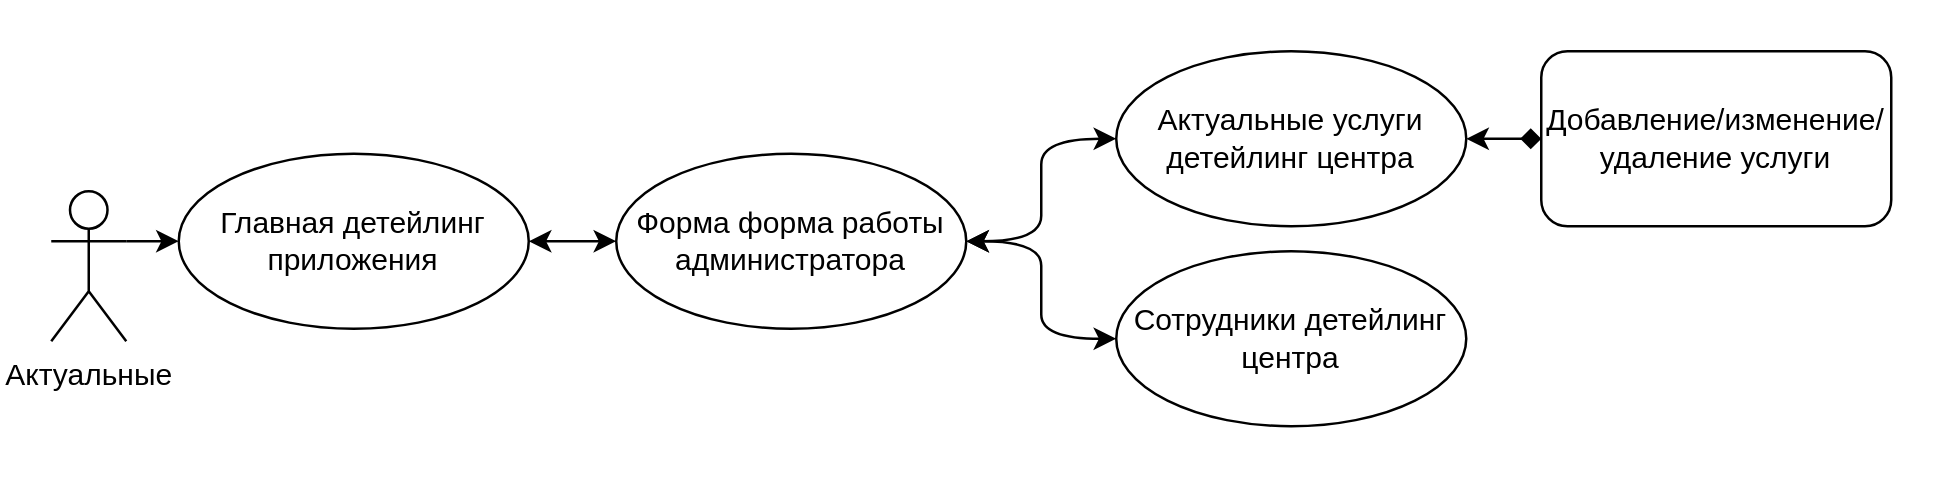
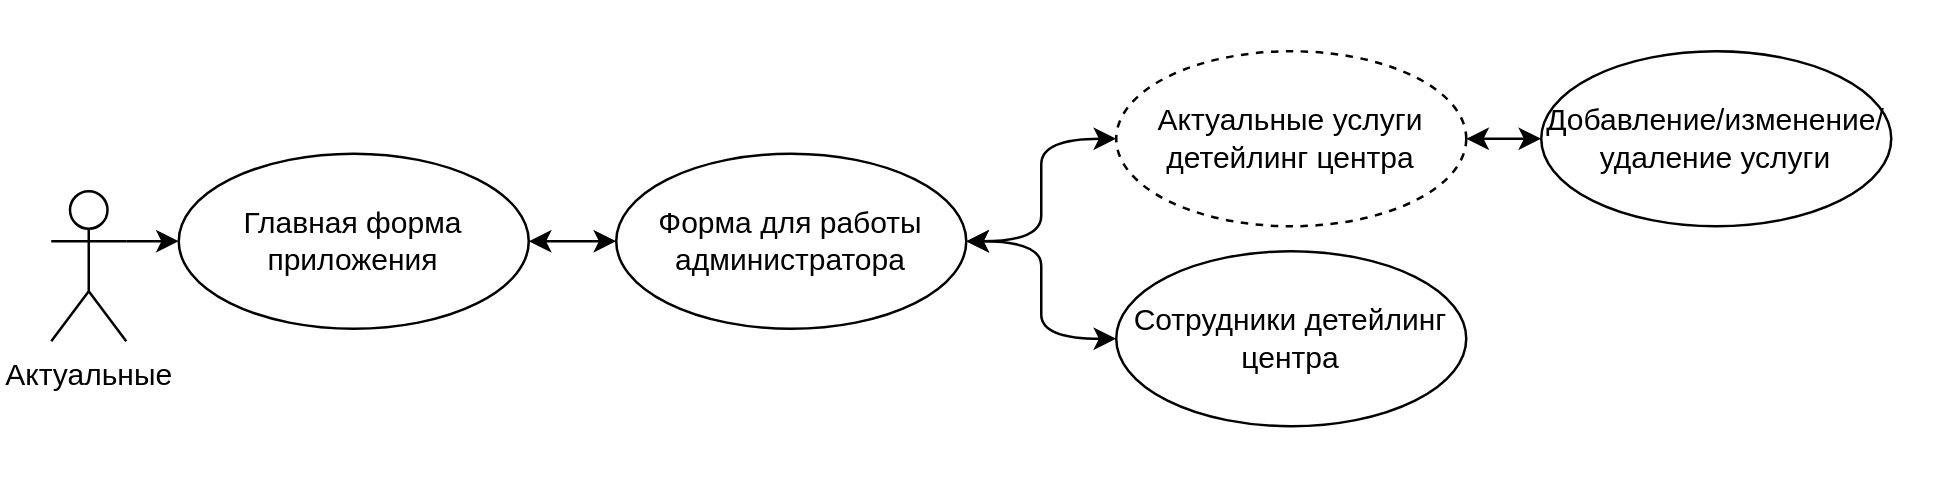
node "Актуальные услуги детейлинг центра": style solid -> dashed
edge "Актуальные услуги детейлинг центра" -- "Добавление/изменение/удаление услуги": arrowhead diamond -> classic
node "Добавление/изменение/удаление услуги": shape rounded rectangle -> ellipse
node "Главная детейлинг приложения": label "Главная детейлинг приложения" -> "Главная форма приложения"
node "Форма форма работы администратора": label "Форма форма работы администратора" -> "Форма для работы администратора"
